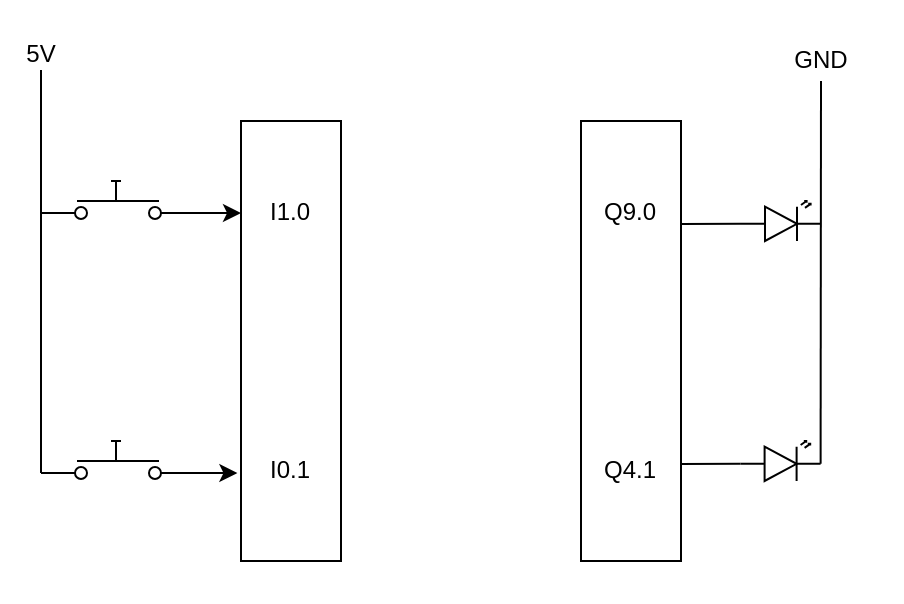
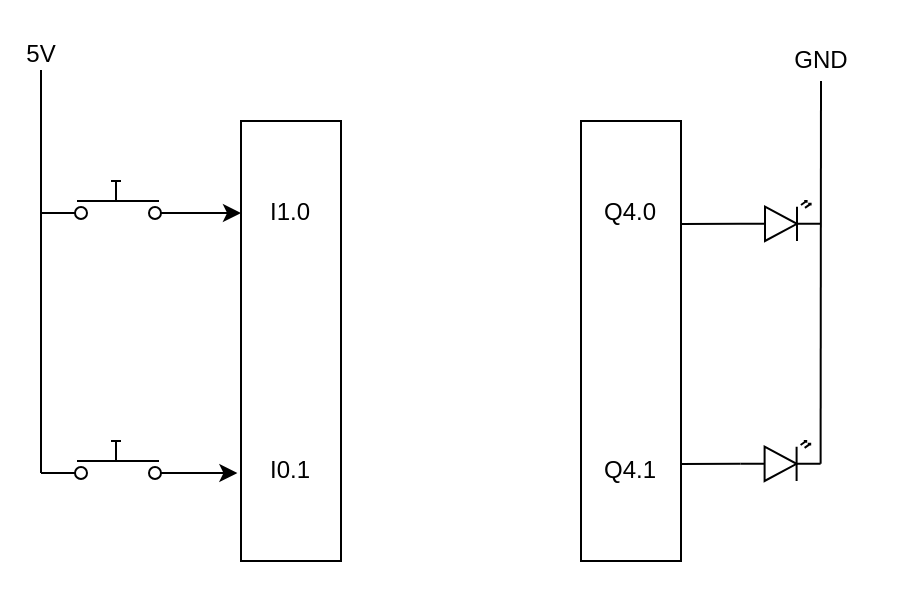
node "Q9.0 Q4.1": label "Q9.0 Q4.1" -> "Q4.0 Q4.1"
